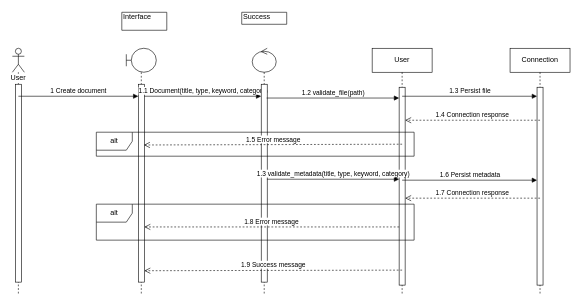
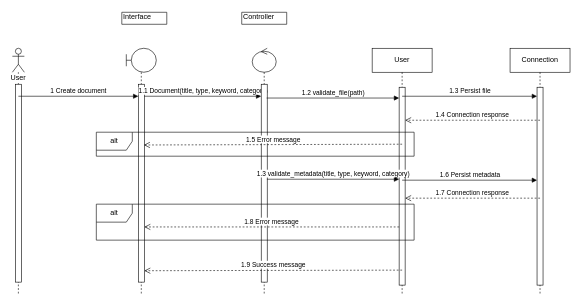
node "Success": label "Success" -> "Controller"
node "Interface": size 45x18 -> 45x12
